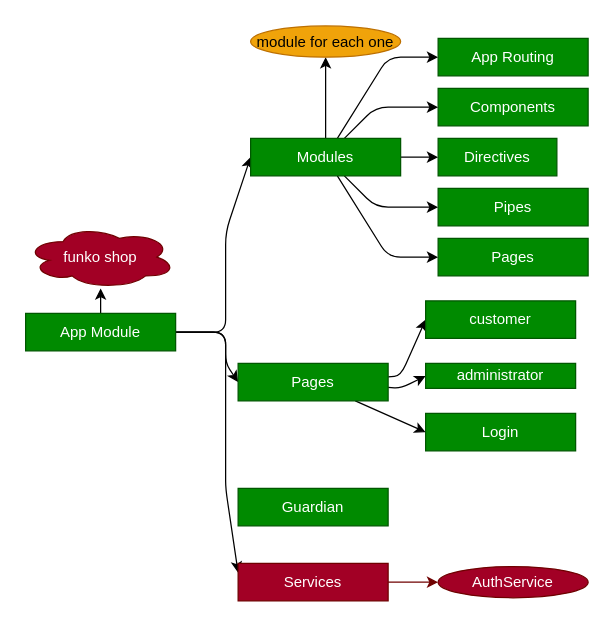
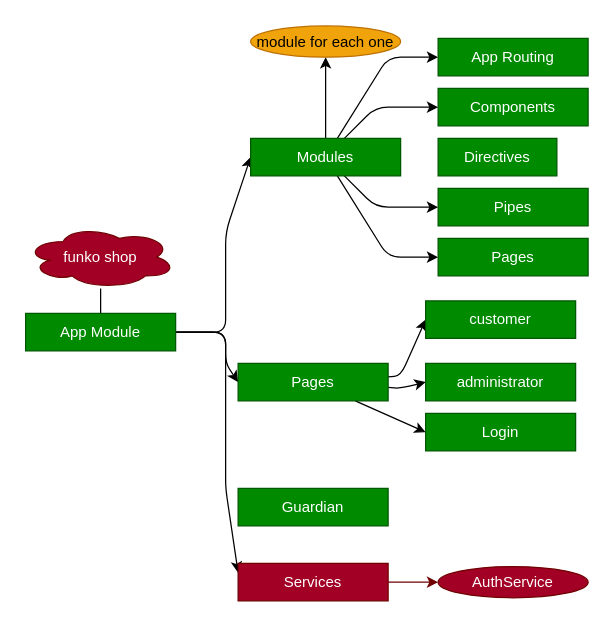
edge "Modules" -> "Directives": removed
edge "App Module" -> "funko shop": arrowhead classic -> none
node "administrator": size 150x25 -> 150x38
